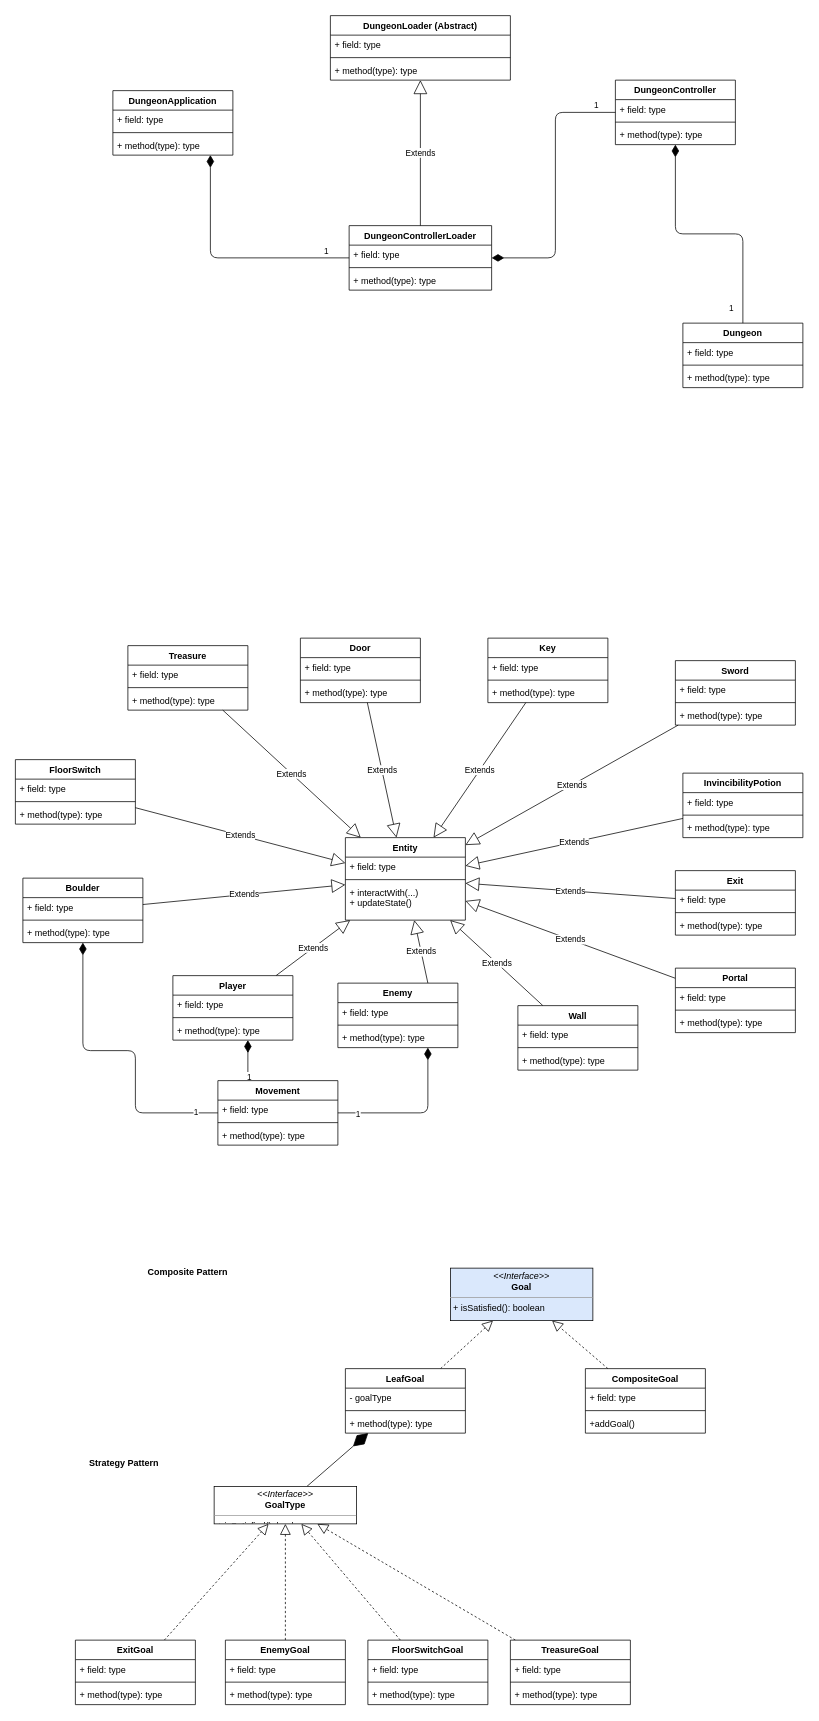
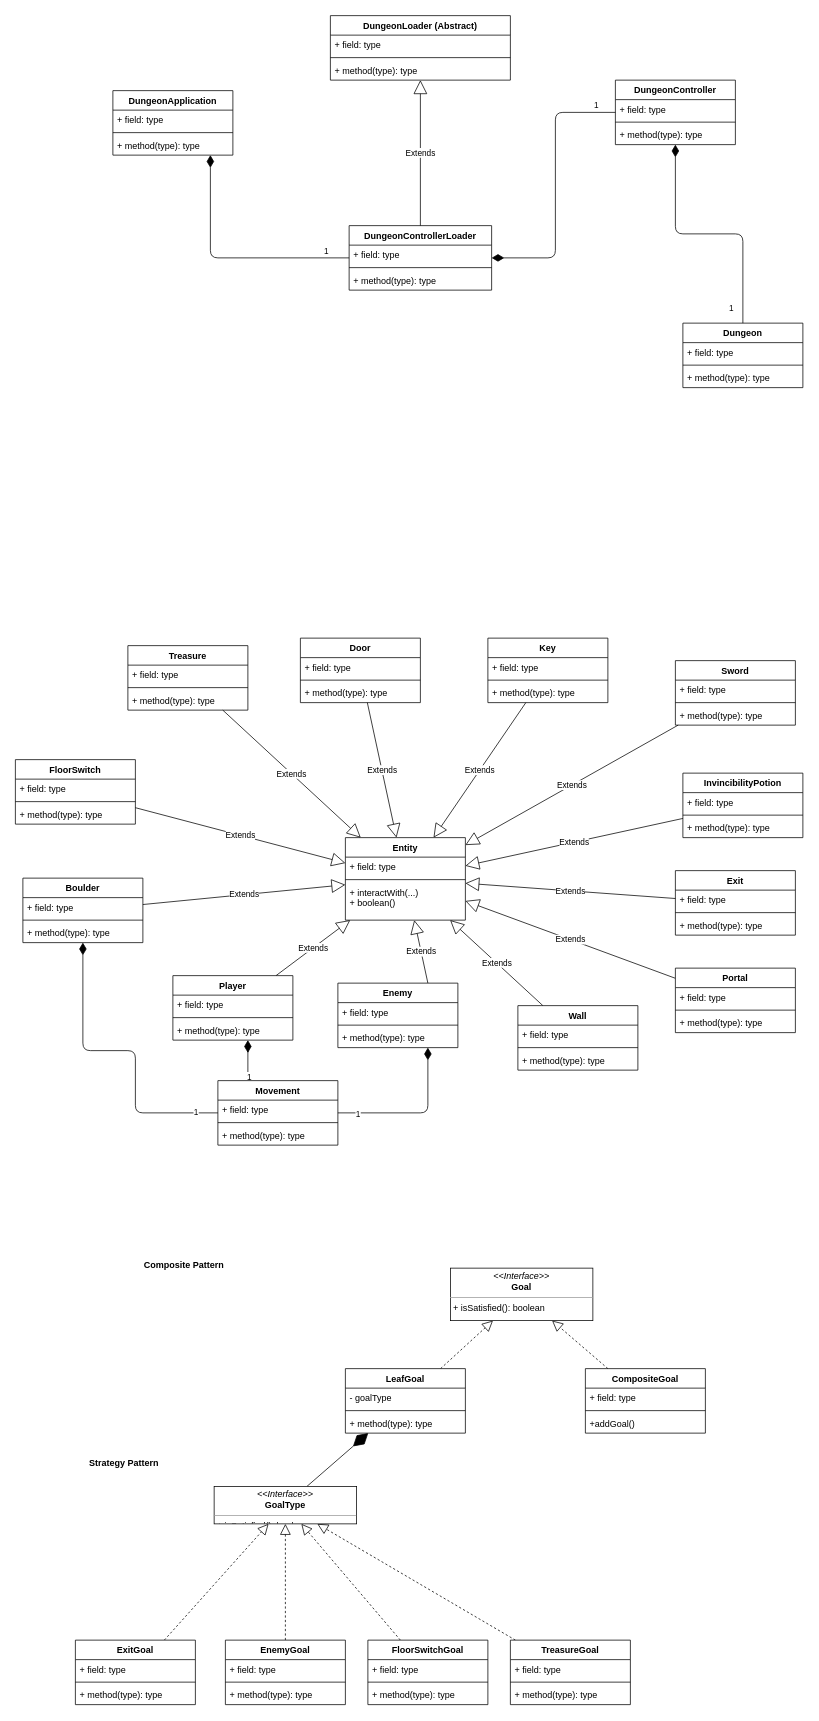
node "+ interactWith(...) + updateState()": label "+ interactWith(...) + updateState()" -> "+ interactWith(...) + boolean()"
node "Composite Pattern": moved (188, 1272) -> (184, 1264)
node "<<Interface>> Goal + isSatisfied(): boolean": fillcolor #dae8fc -> #ffffff
